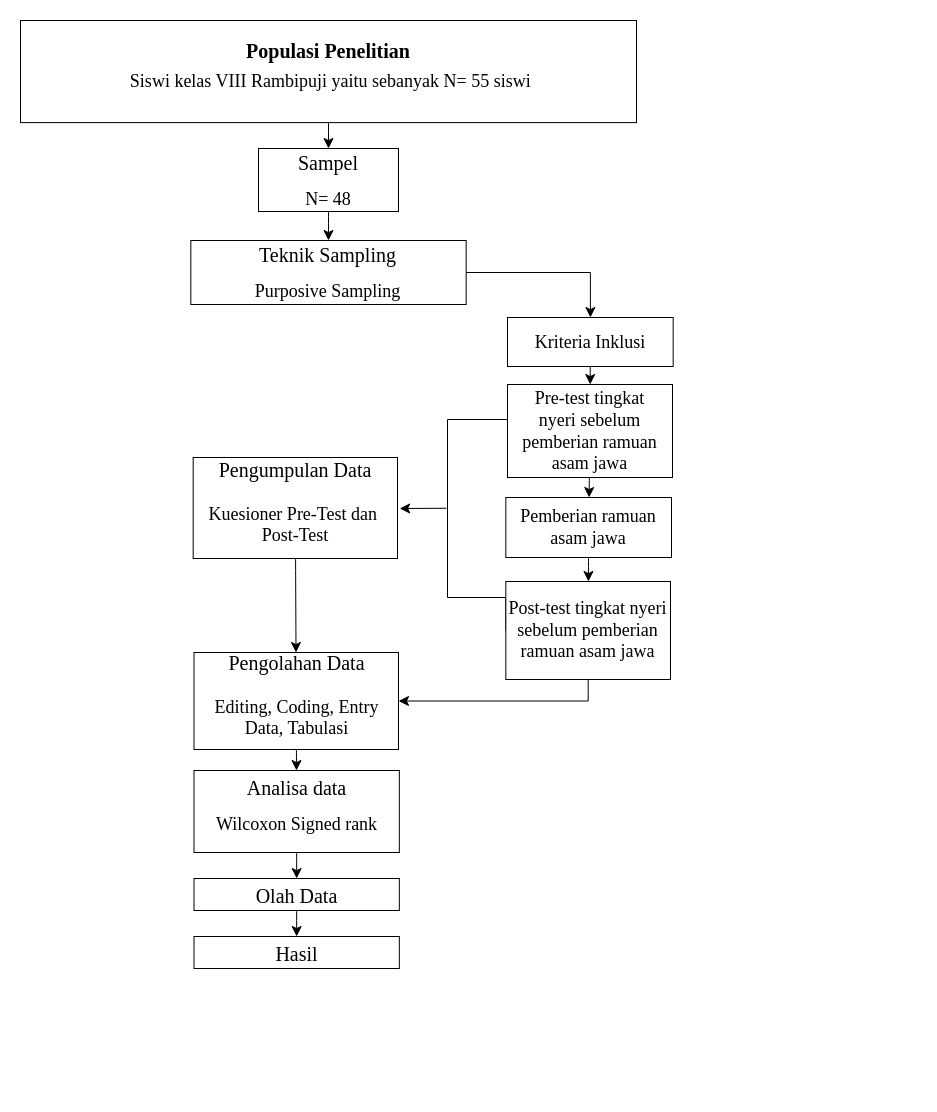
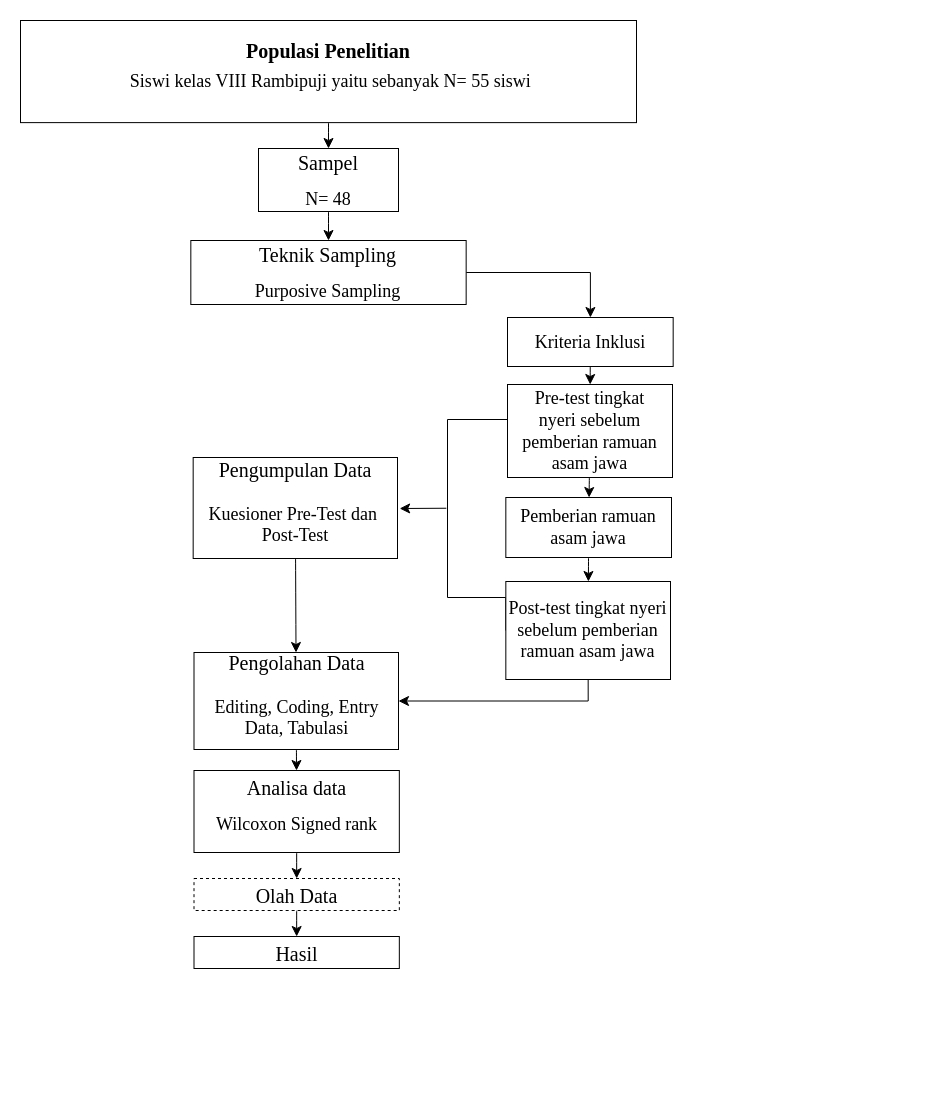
node "Olah Data": style solid -> dashed
